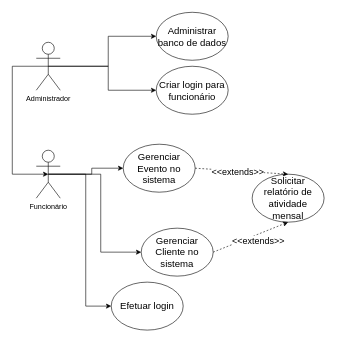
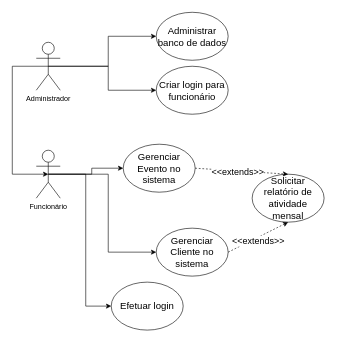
node "Gerenciar Cliente no sistema": moved (177, 252) -> (192, 252)
